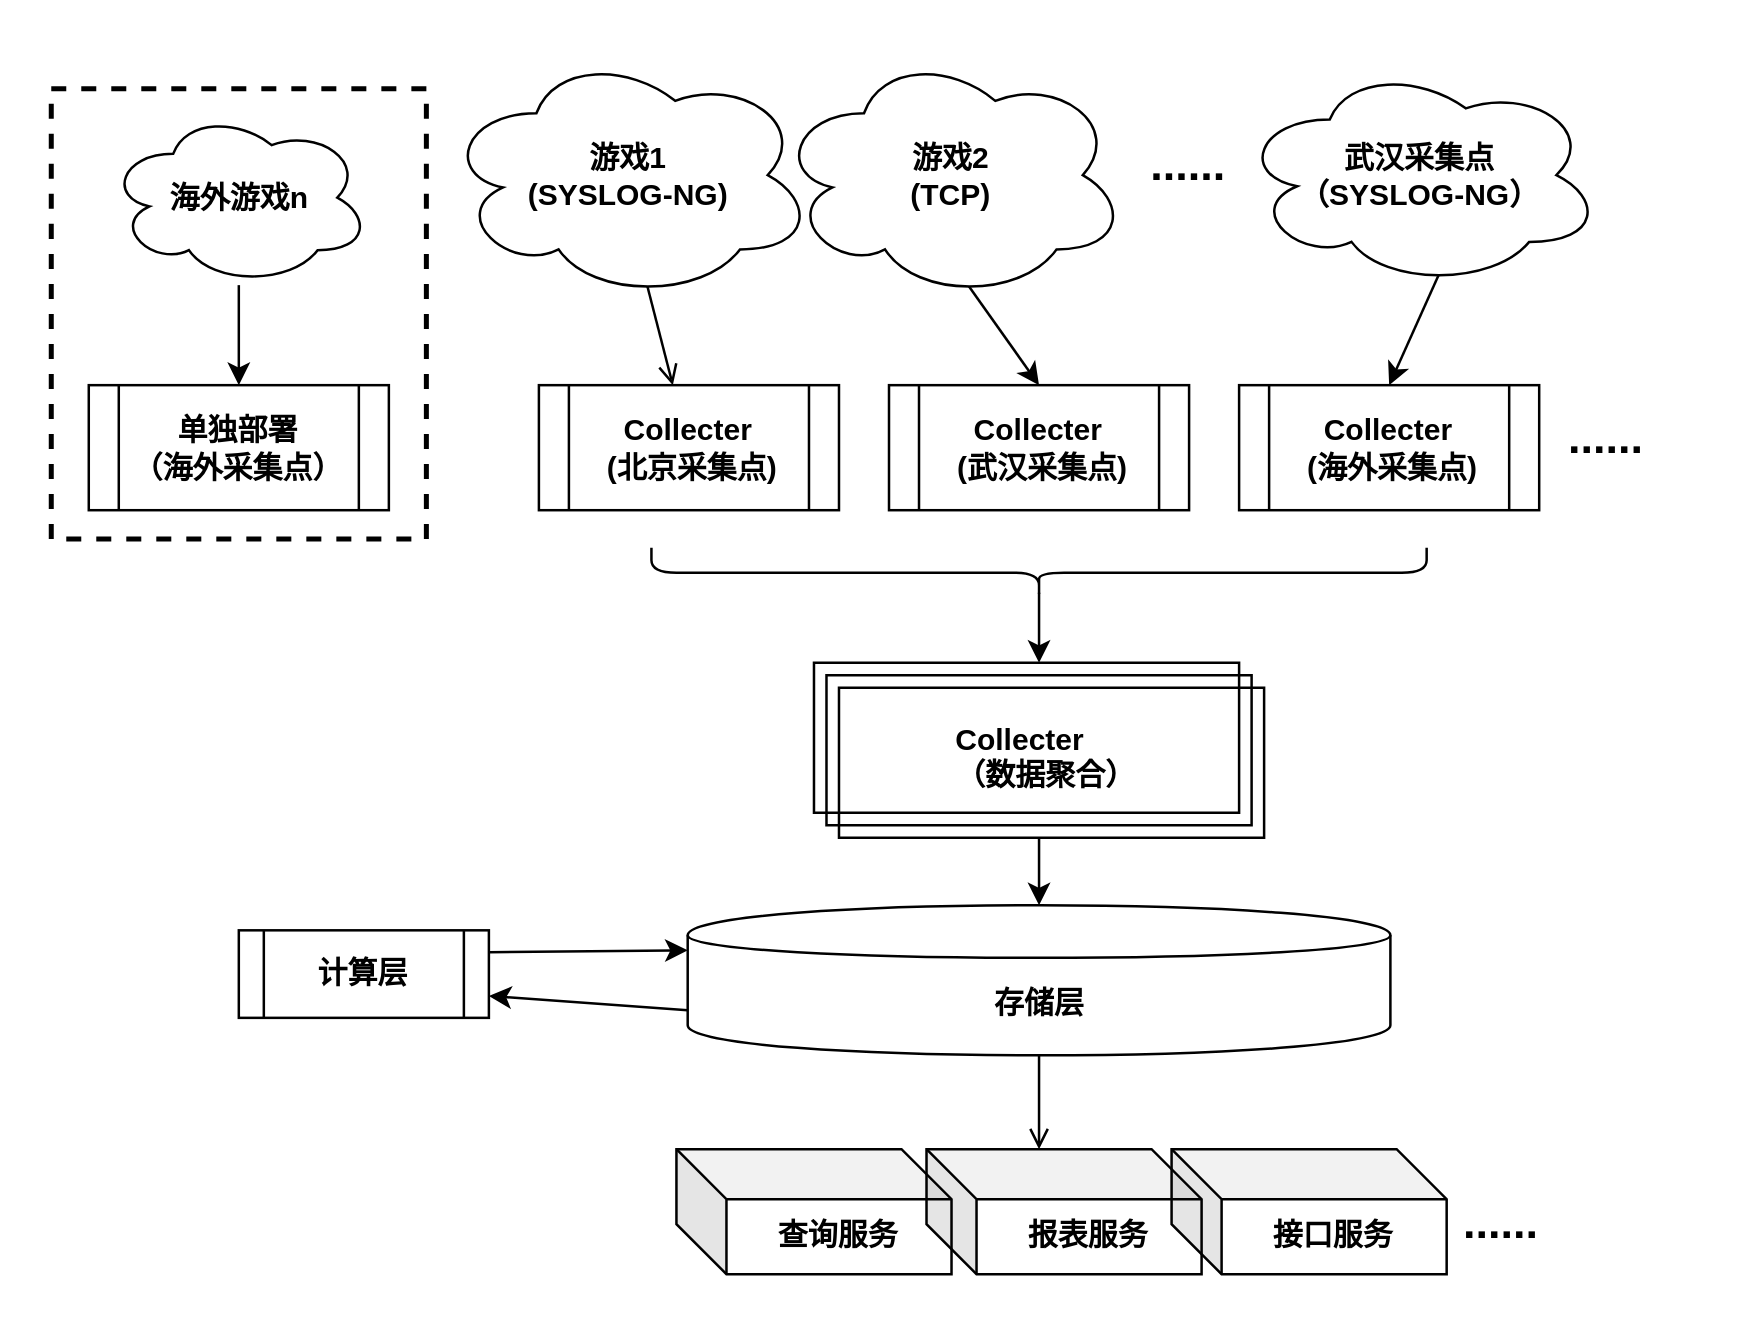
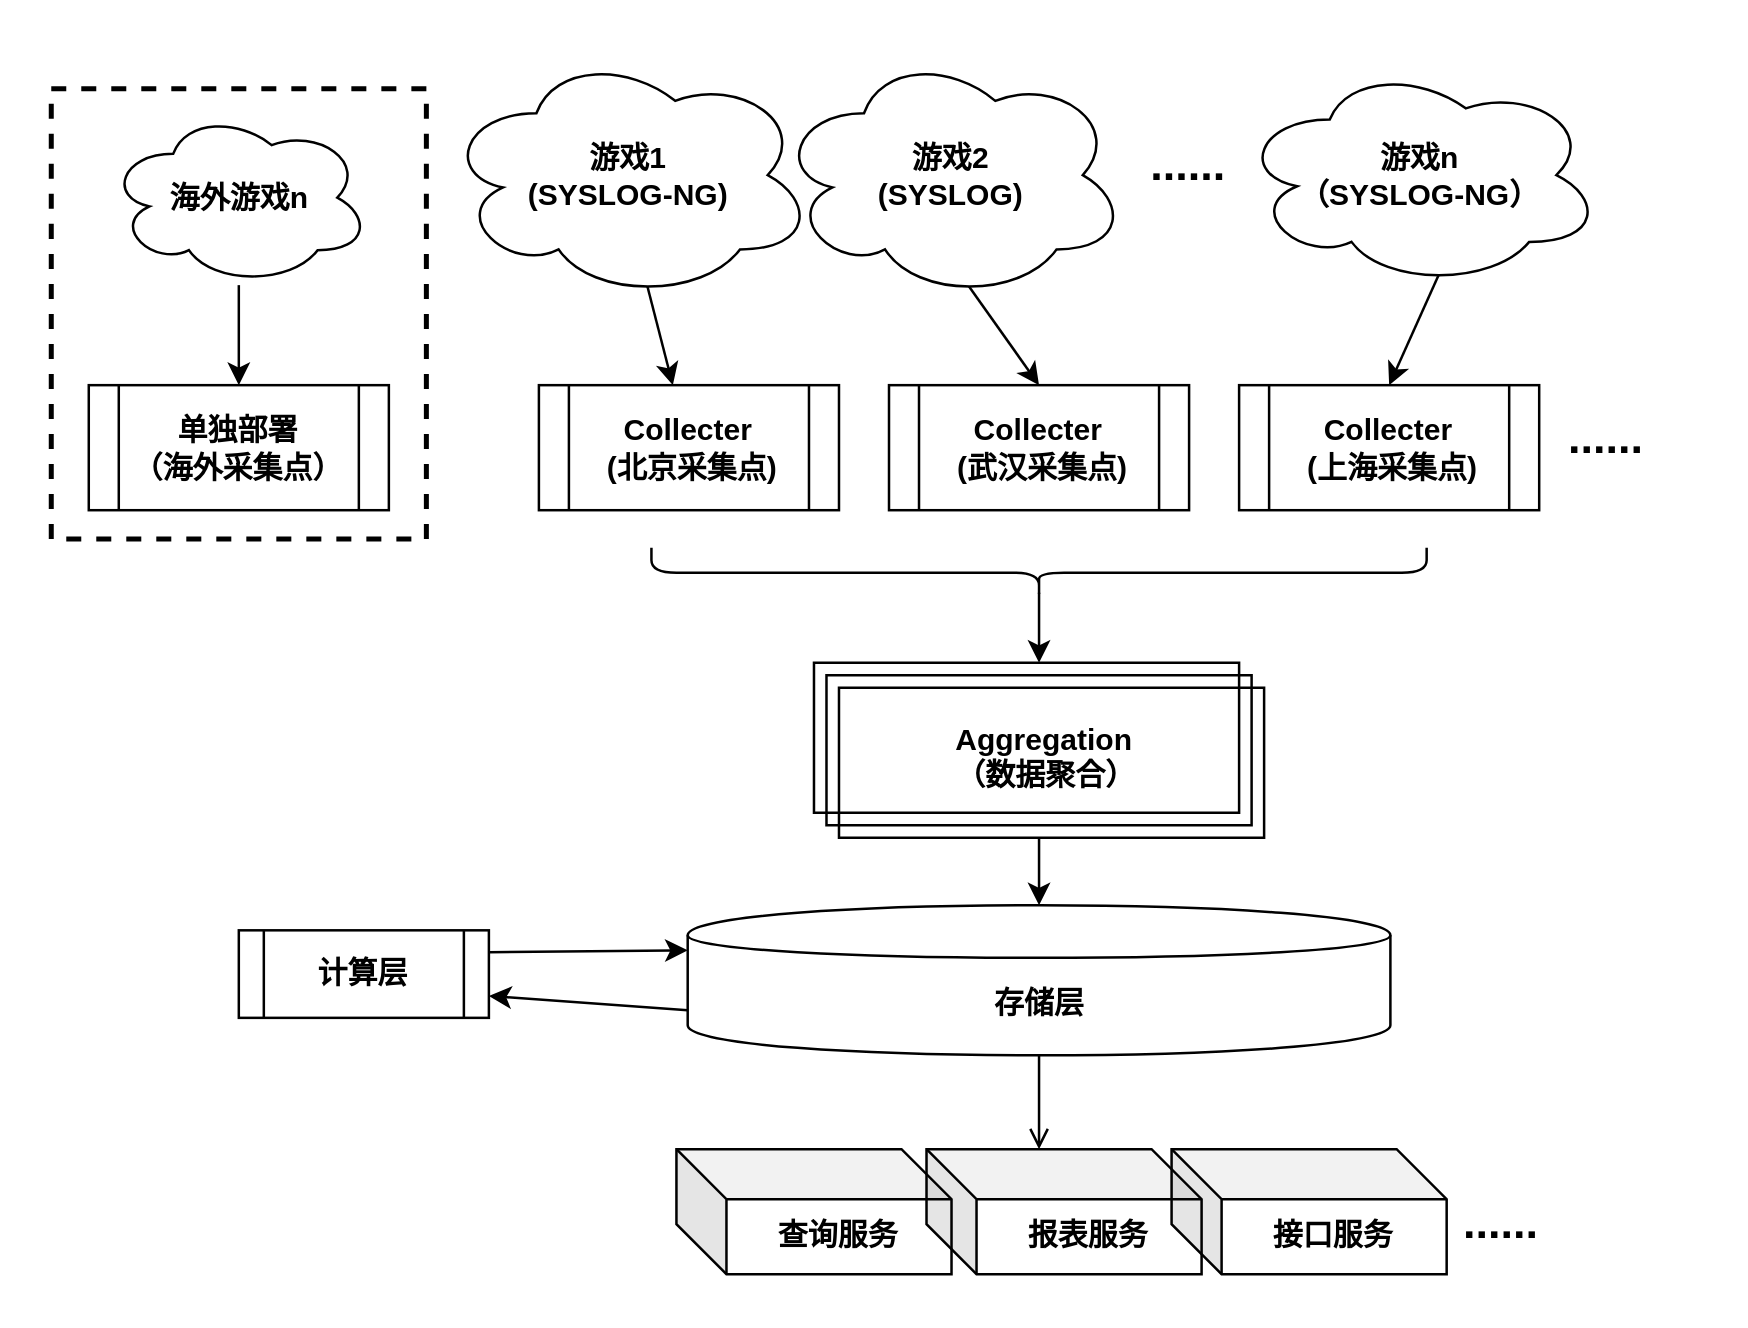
node "游戏2 (TCP)": label "游戏2 (TCP)" -> "游戏2 (SYSLOG)"
node "武汉采集点 （SYSLOG-NG）": label "武汉采集点 （SYSLOG-NG）" -> "游戏n （SYSLOG-NG）"
edge "游戏1 (SYSLOG-NG)" -> "Collecter (北京采集点)": arrowhead open -> classic
node "Collecter (海外采集点)": label "Collecter (海外采集点)" -> "Collecter (上海采集点)"
node "Collecter （数据聚合）": label "Collecter （数据聚合）" -> "Aggregation （数据聚合）"
